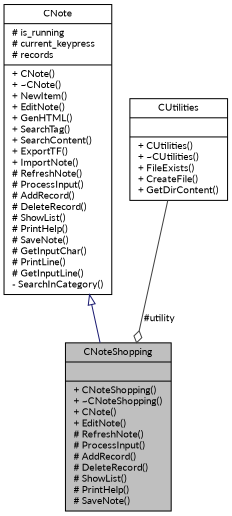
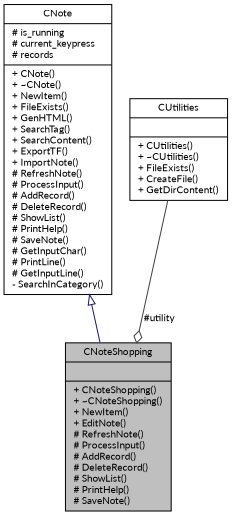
node "CNote": text "+ EditNote()" -> "+ FileExists()"
node "CNoteShopping": text "+ CNote()" -> "+ NewItem()"
